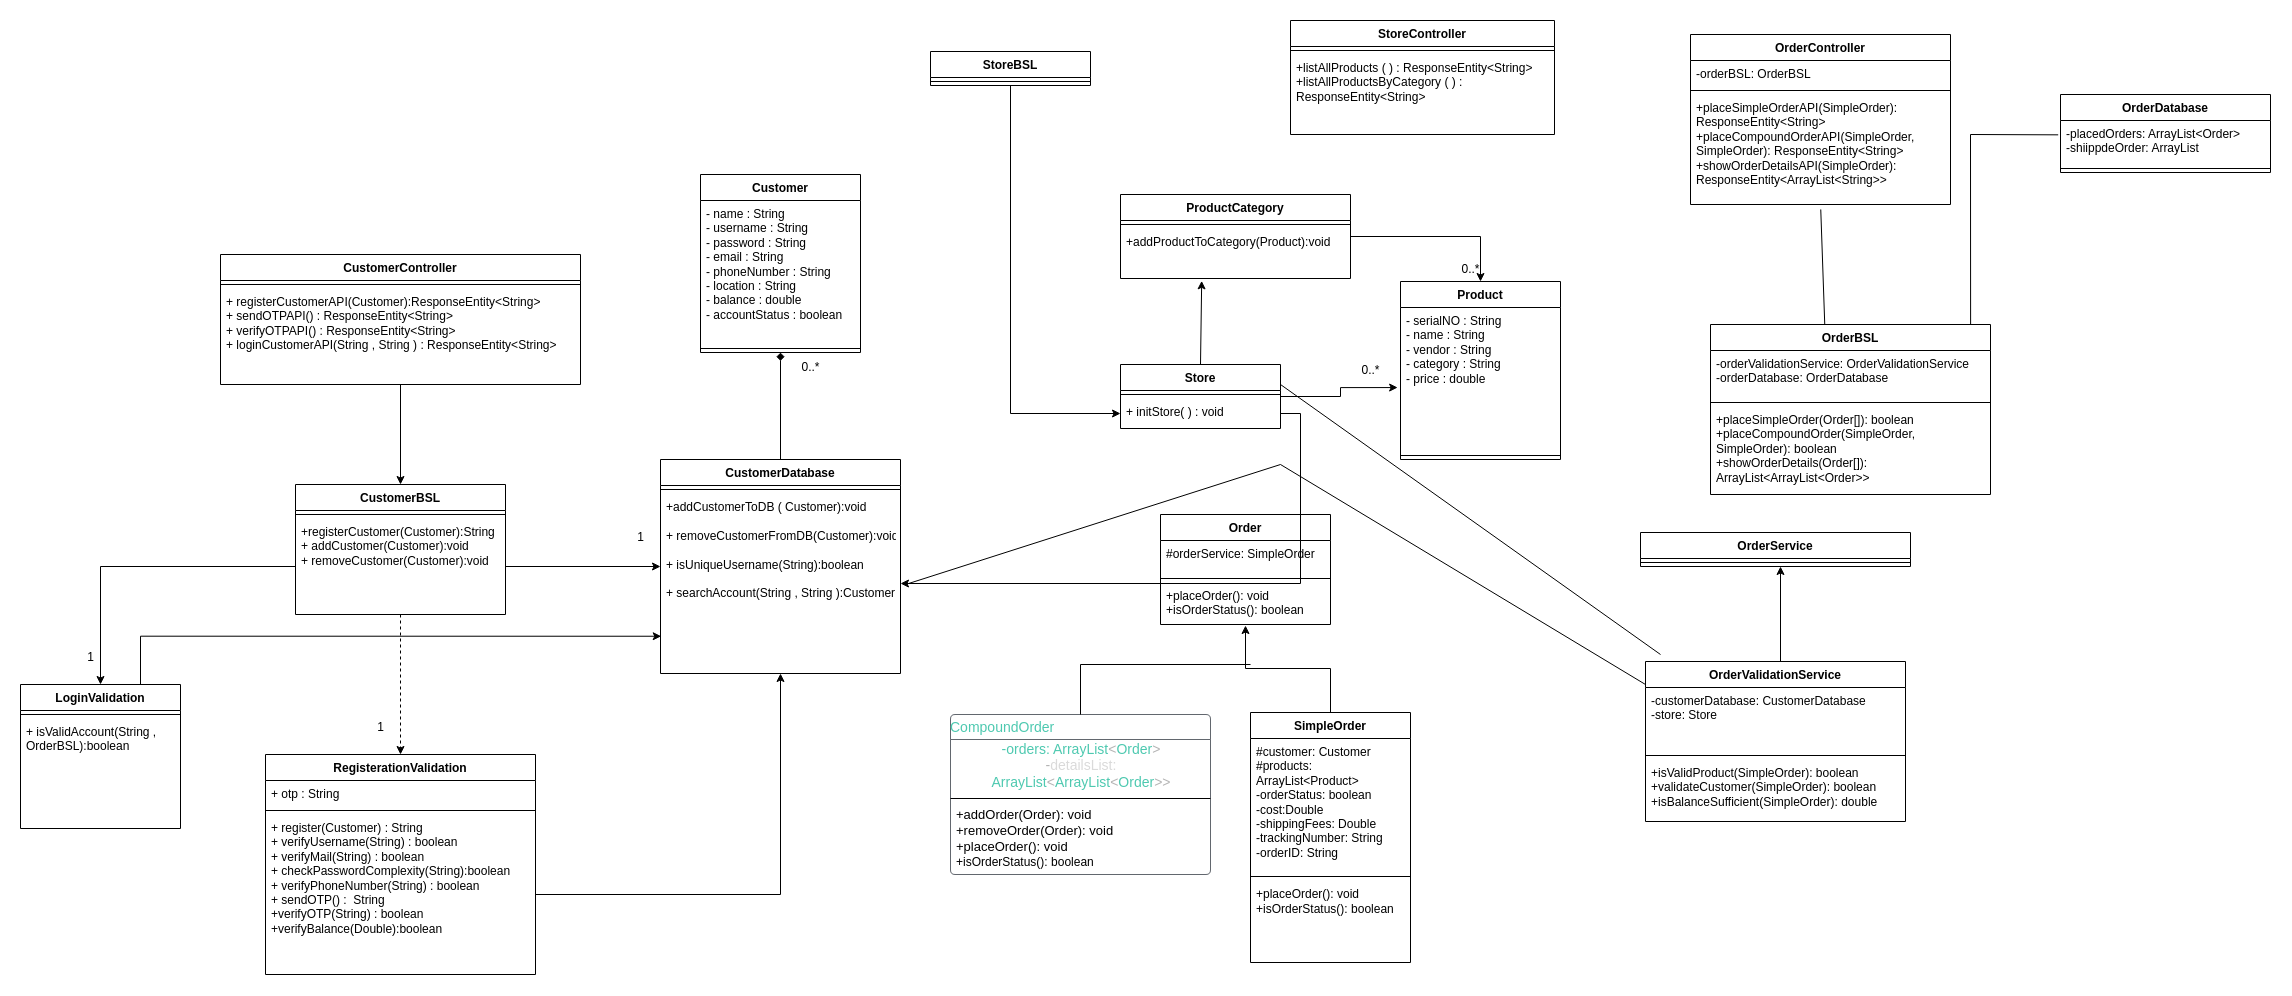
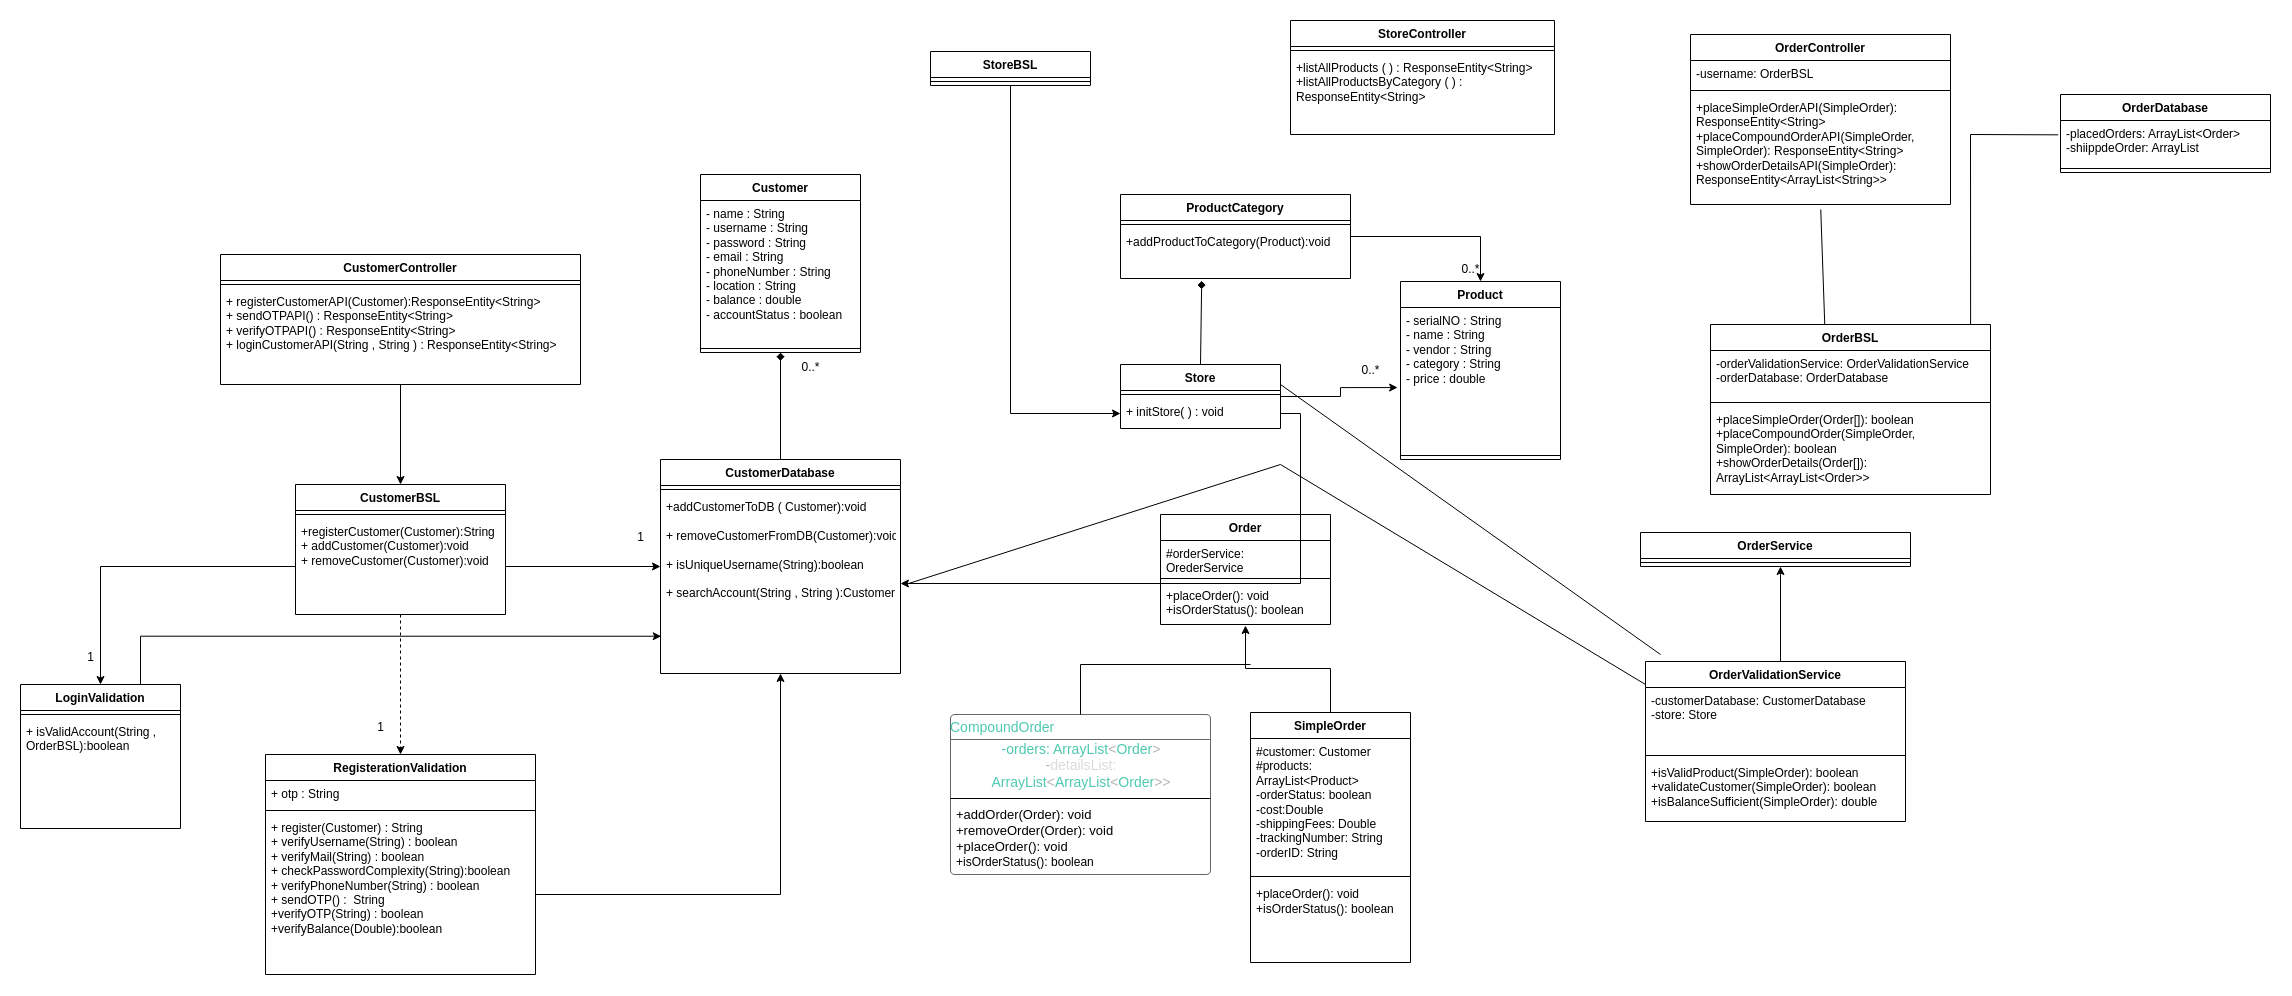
node "-orderBSL: OrderBSL": label "-orderBSL: OrderBSL" -> "-username: OrderBSL"
edge "Store" -> "+addProductToCategory(Product):void": arrowhead classic -> diamond
node "#orderService: SimpleOrder": label "#orderService: SimpleOrder" -> "#orderService: OrederService"
